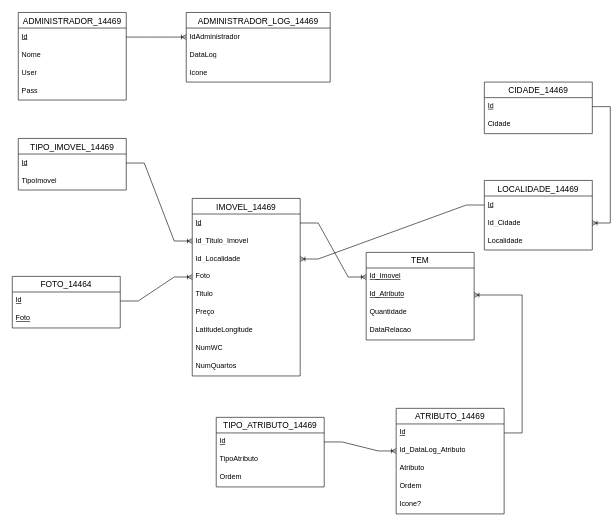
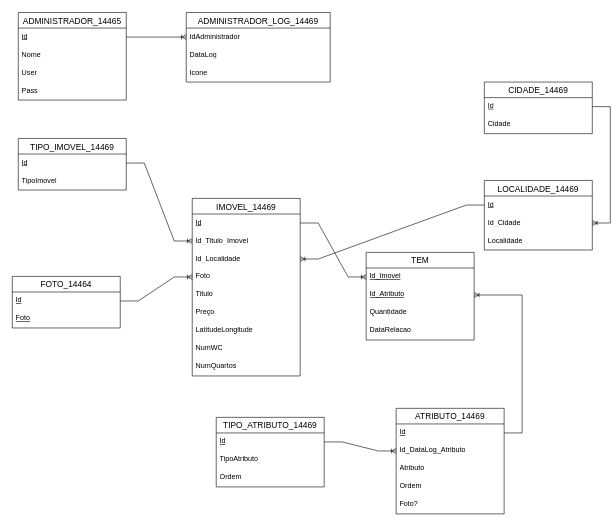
node "ADMINISTRADOR_14469": label "ADMINISTRADOR_14469" -> "ADMINISTRADOR_14465"
node "Icone?": label "Icone?" -> "Foto?"
